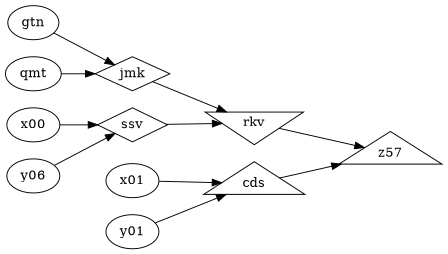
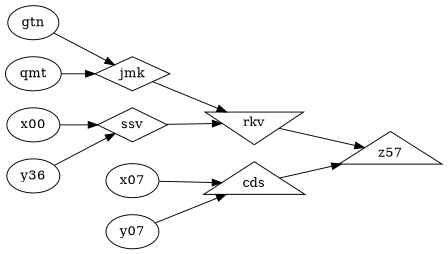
node "y06": label "y06" -> "y36"
node "x01": label "x01" -> "x07"
node "y01": label "y01" -> "y07"
